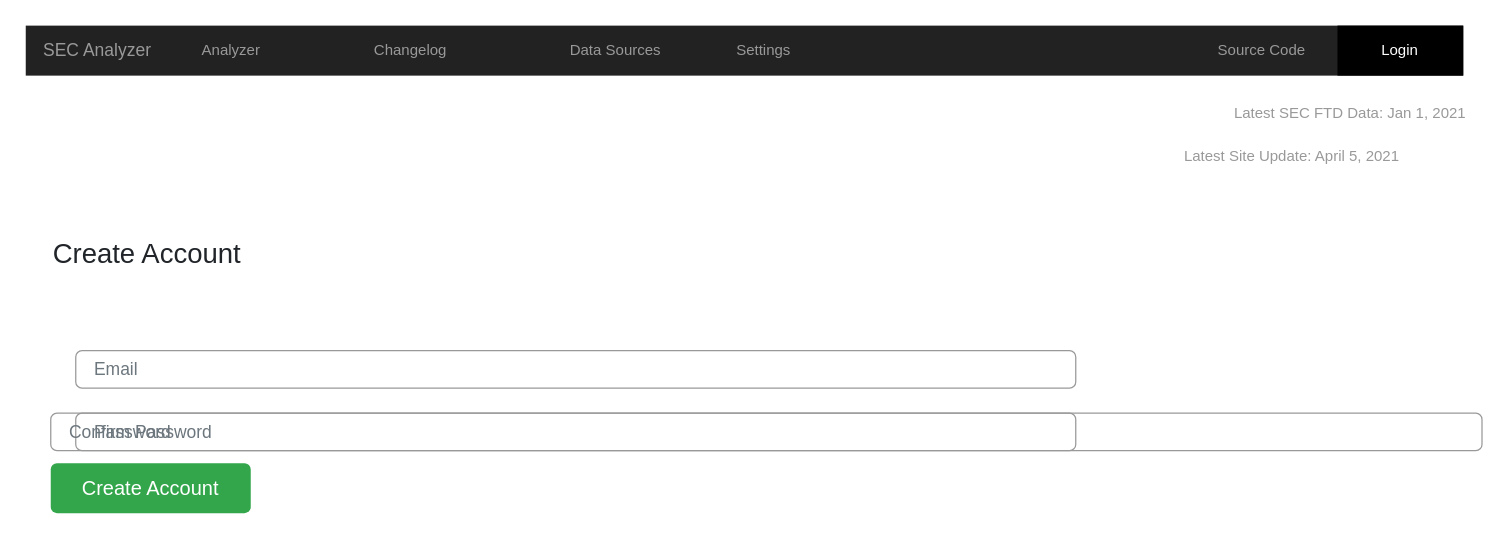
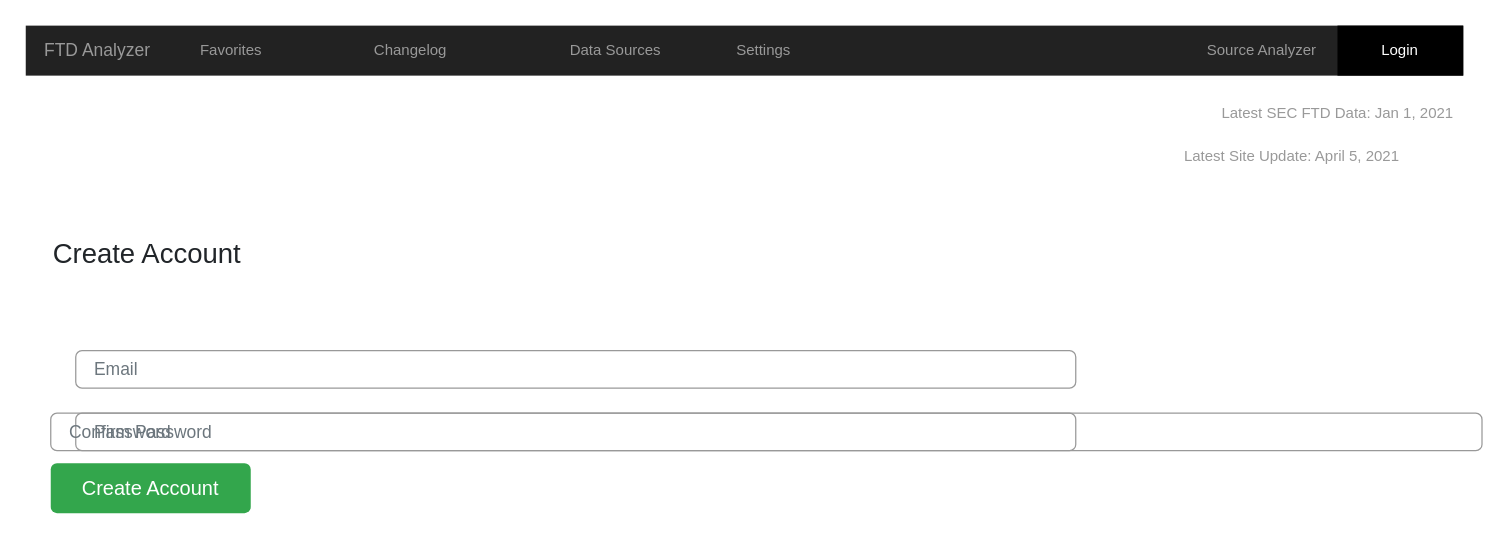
node "SEC Analyzer": label "SEC Analyzer" -> "FTD Analyzer"
node "Analyzer": label "Analyzer" -> "Favorites"
node "Source Code": label "Source Code" -> "Source Analyzer"
node "Latest SEC FTD Data: Jan 1, 2021": moved (1351, 113) -> (1338, 113)
